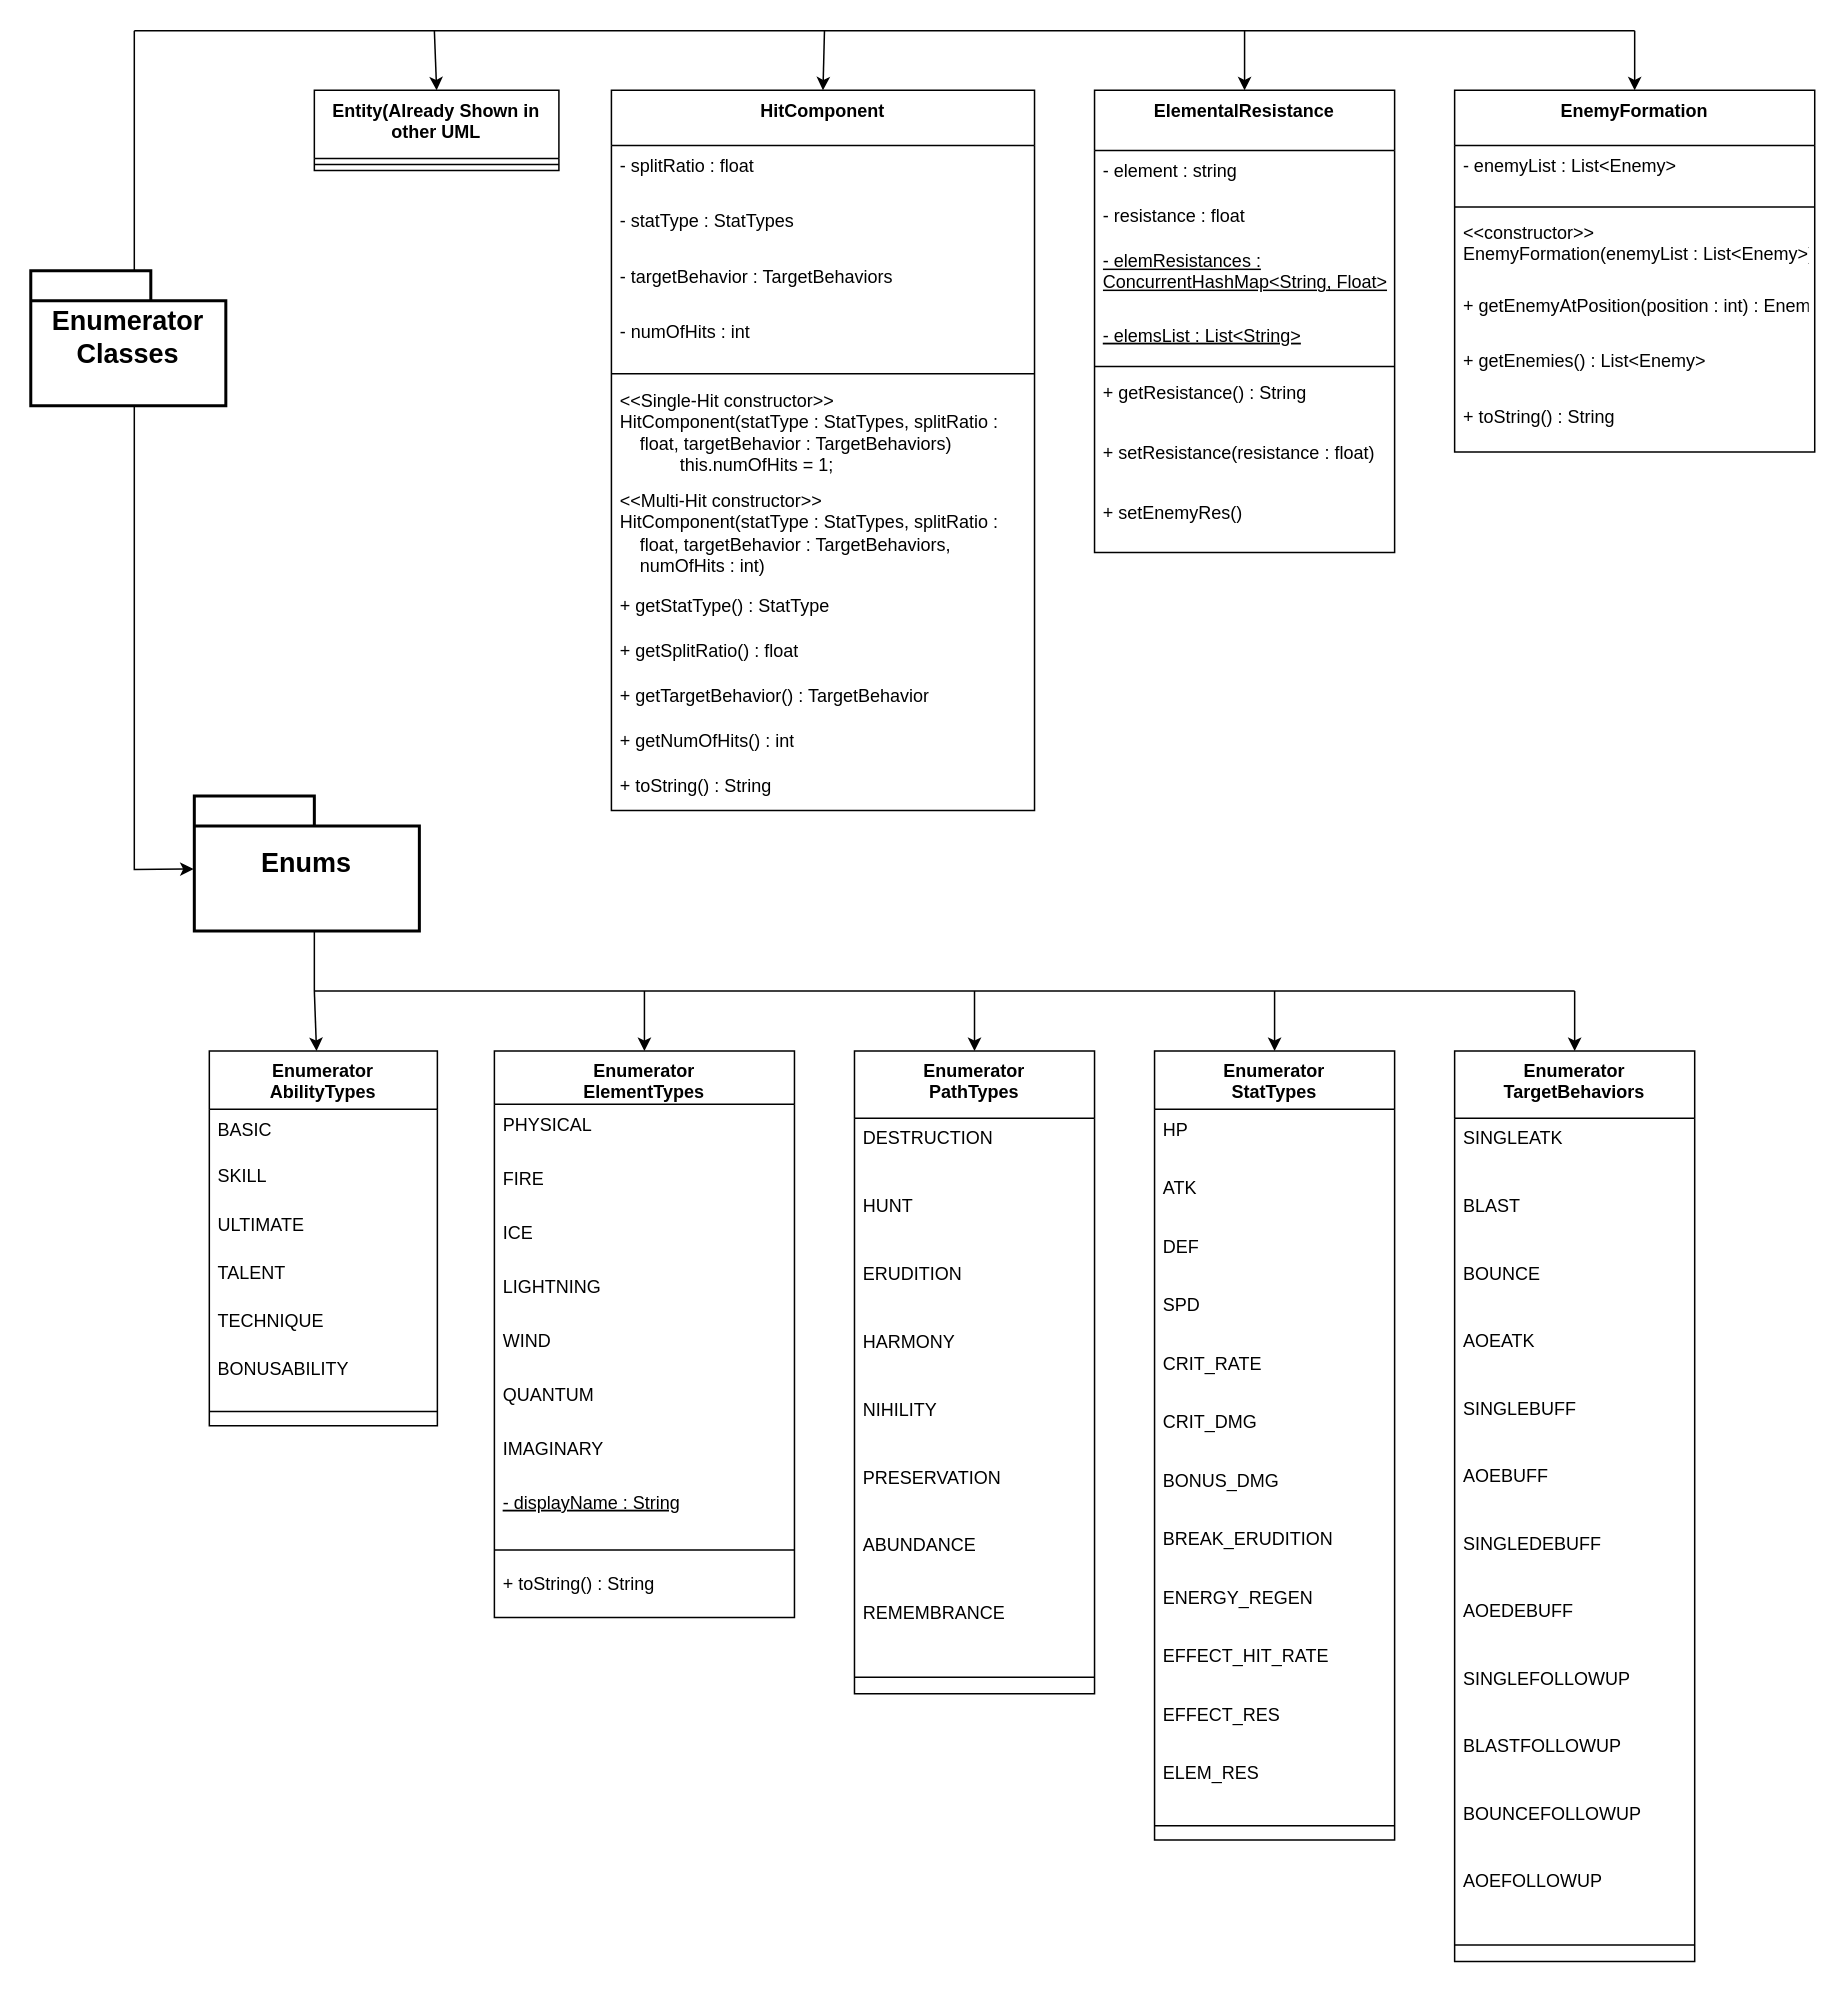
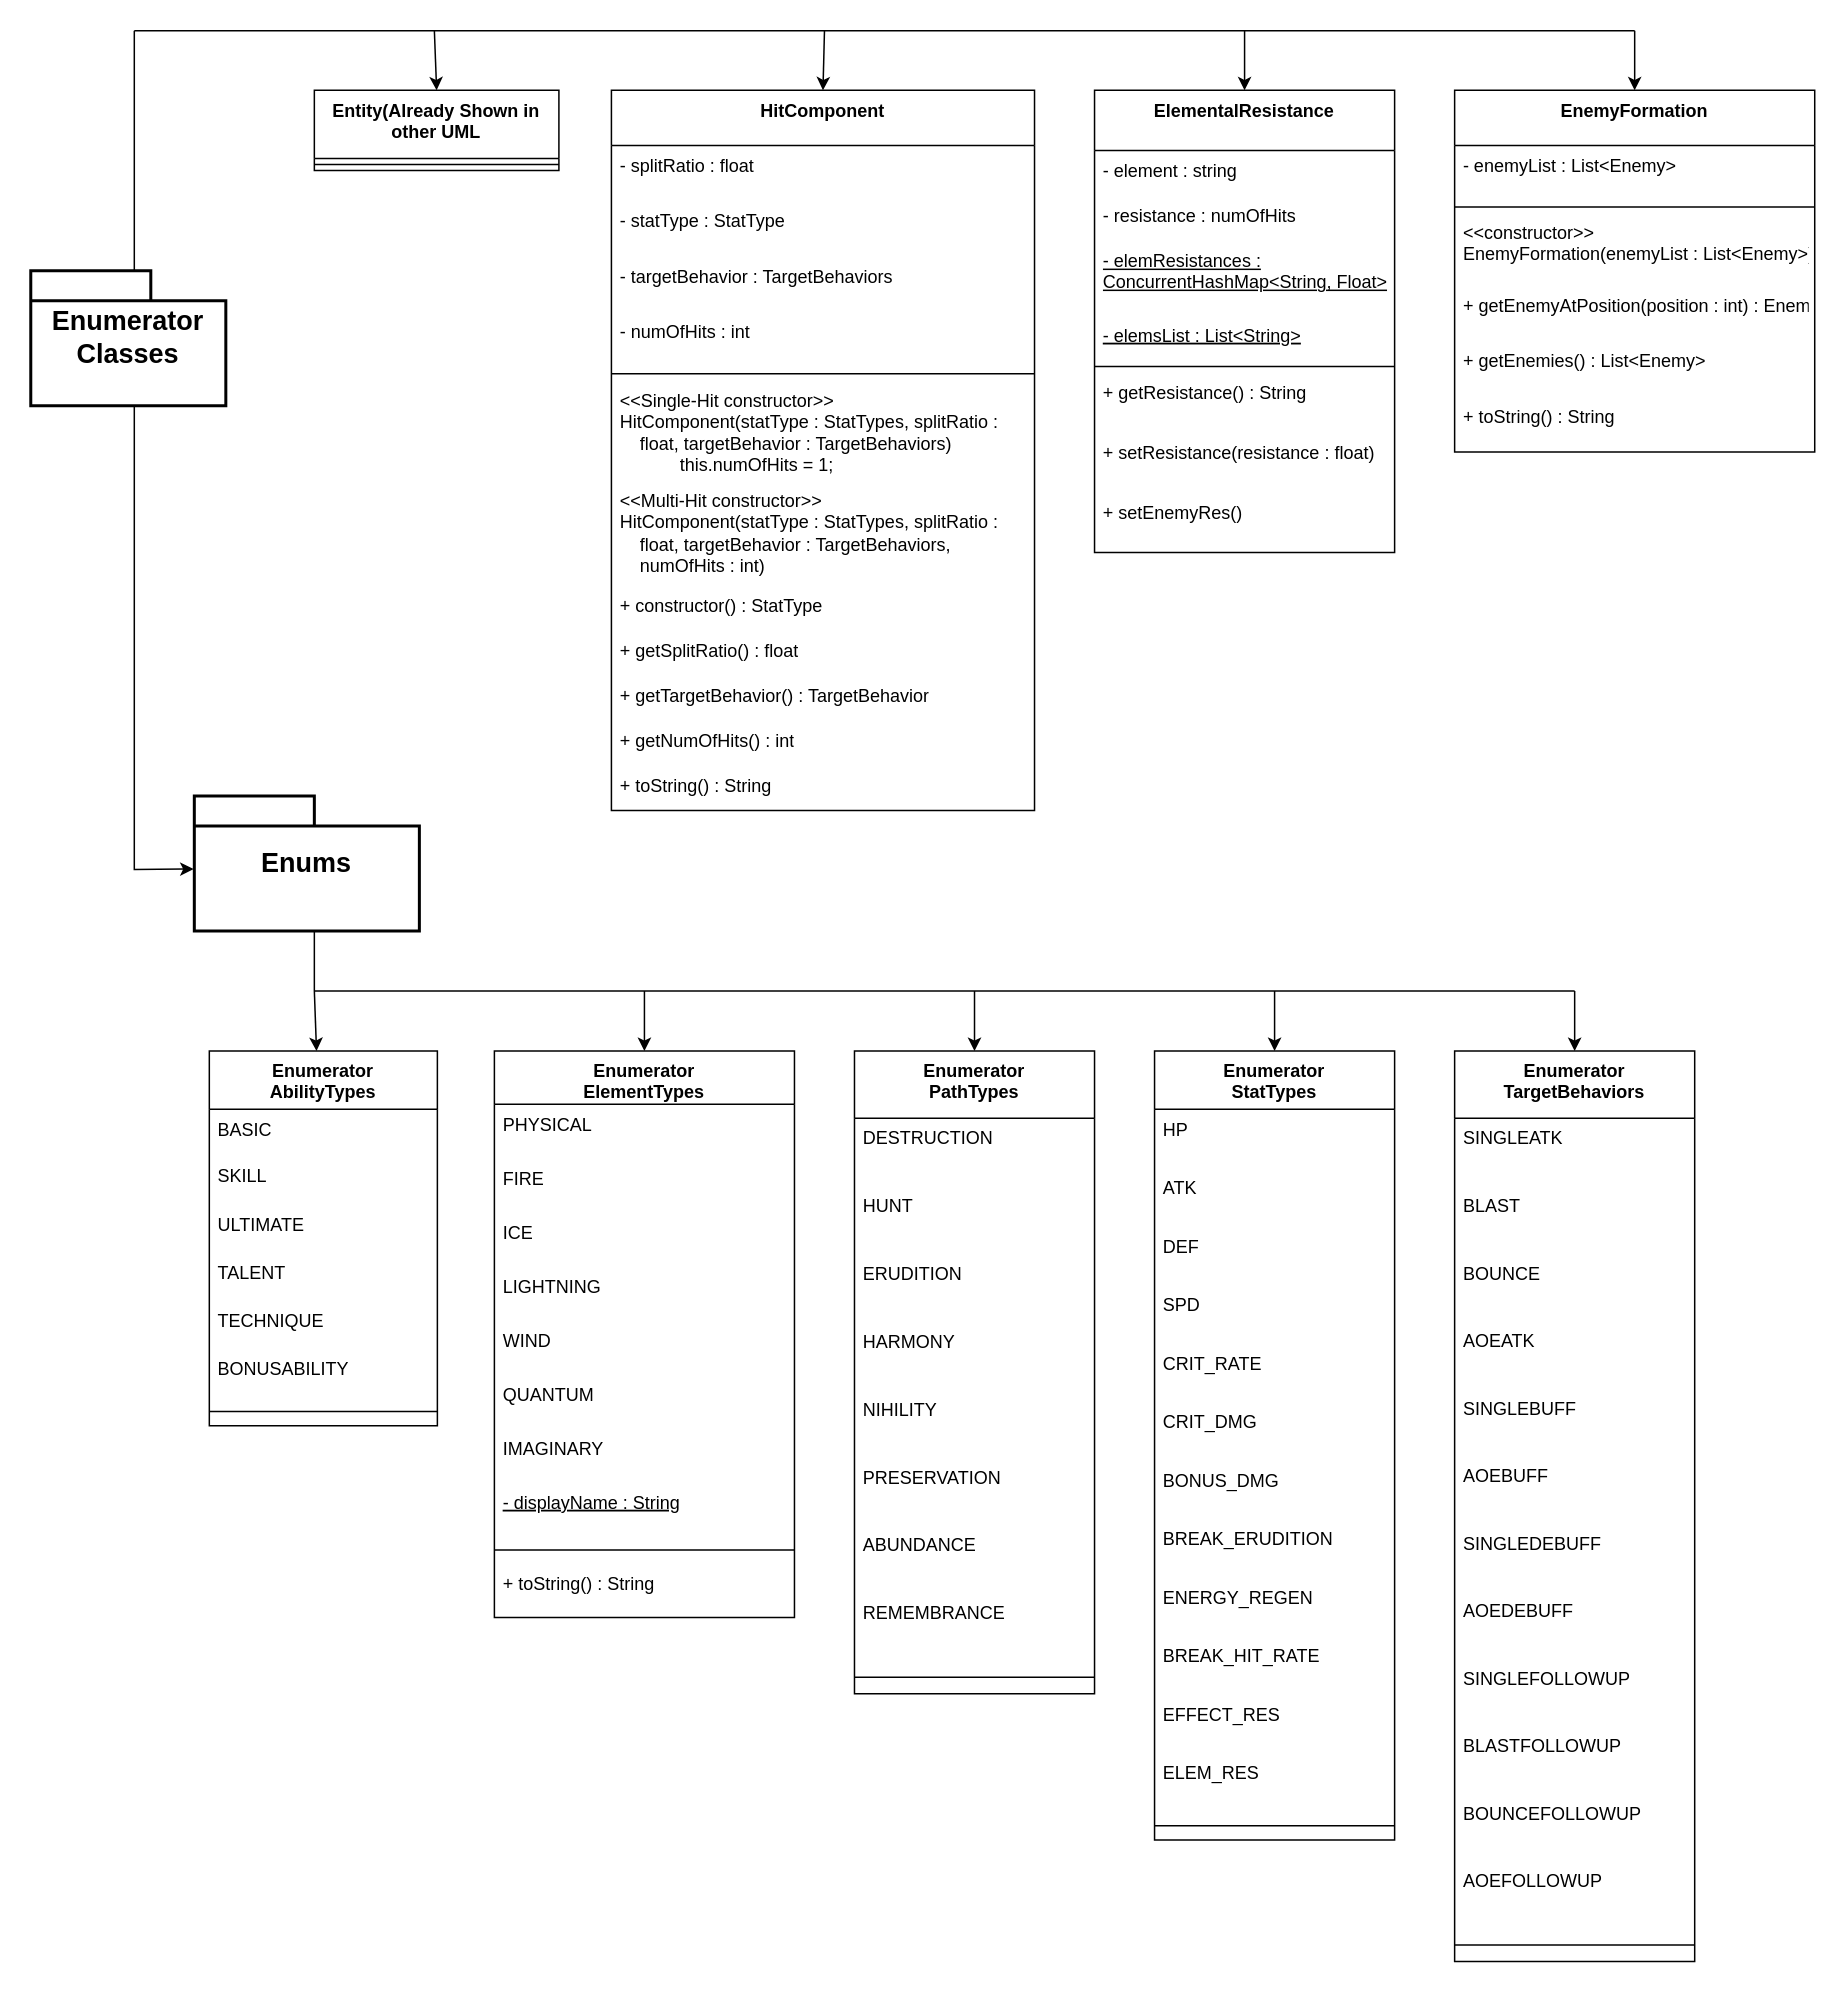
node "- resistance : float": label "- resistance : float" -> "- resistance : numOfHits"
node "- statType : StatTypes": label "- statType : StatTypes" -> "- statType : StatType"
node "+ getStatType() : StatType": label "+ getStatType() : StatType" -> "+ constructor() : StatType"
node "EFFECT_HIT_RATE": label "EFFECT_HIT_RATE" -> "BREAK_HIT_RATE"
